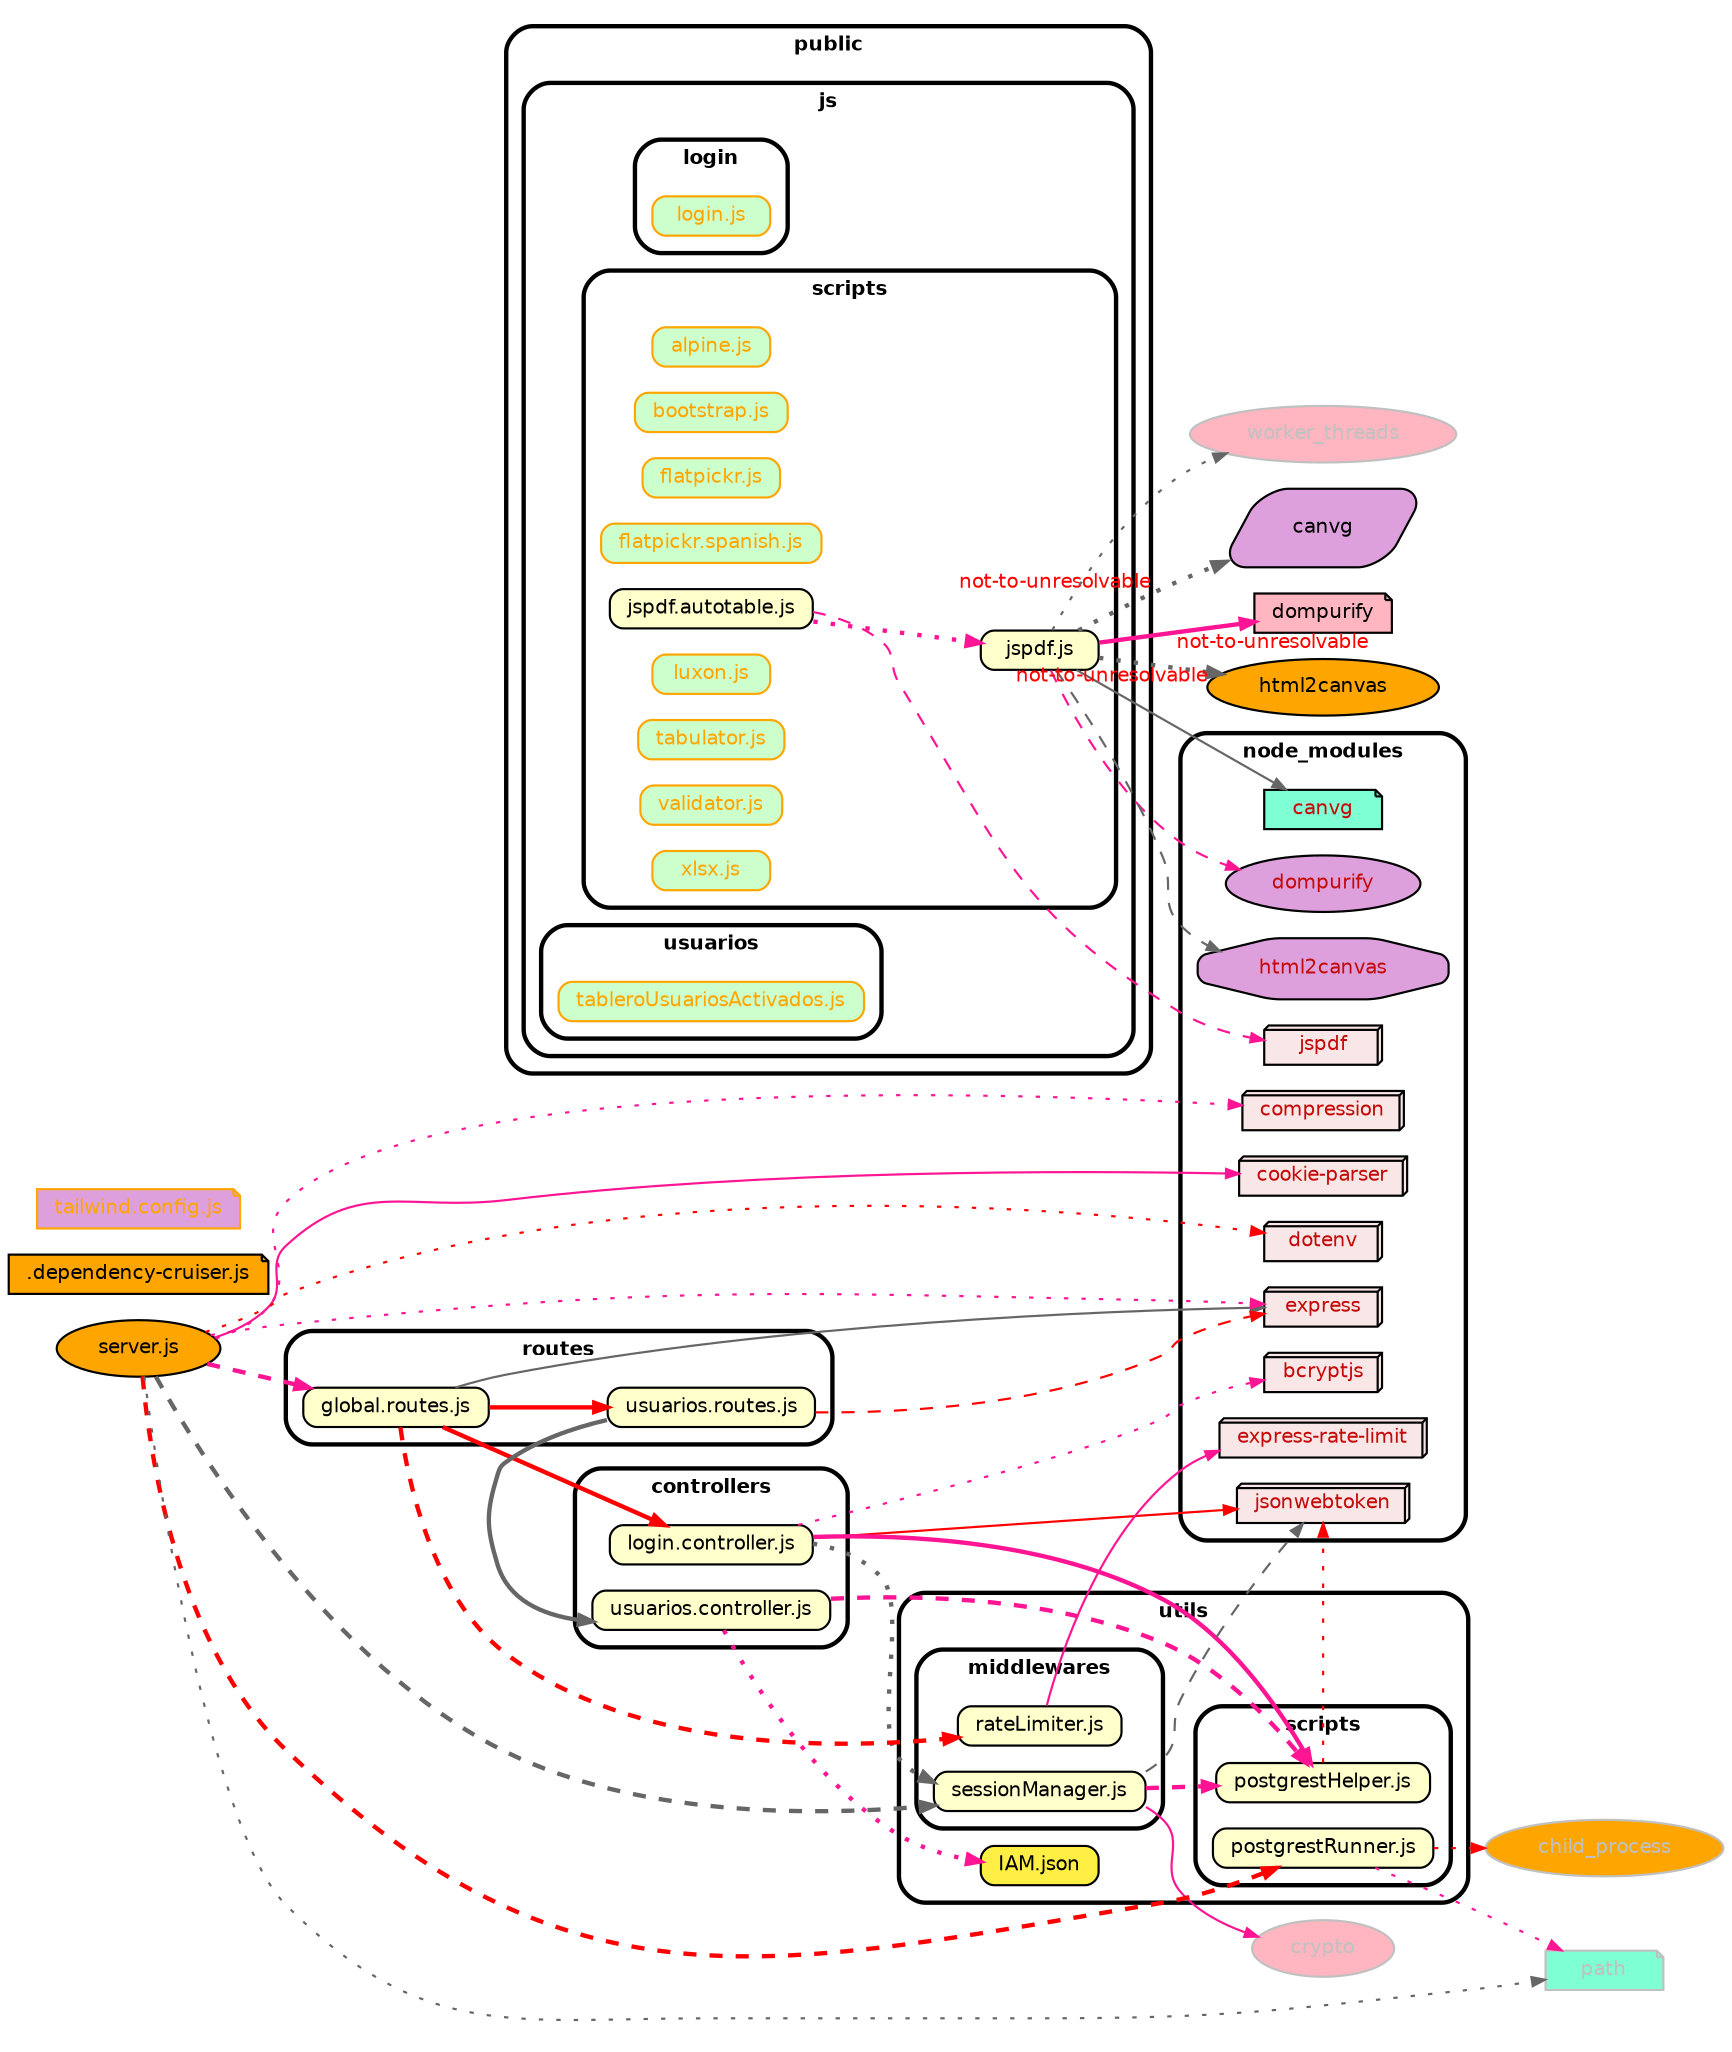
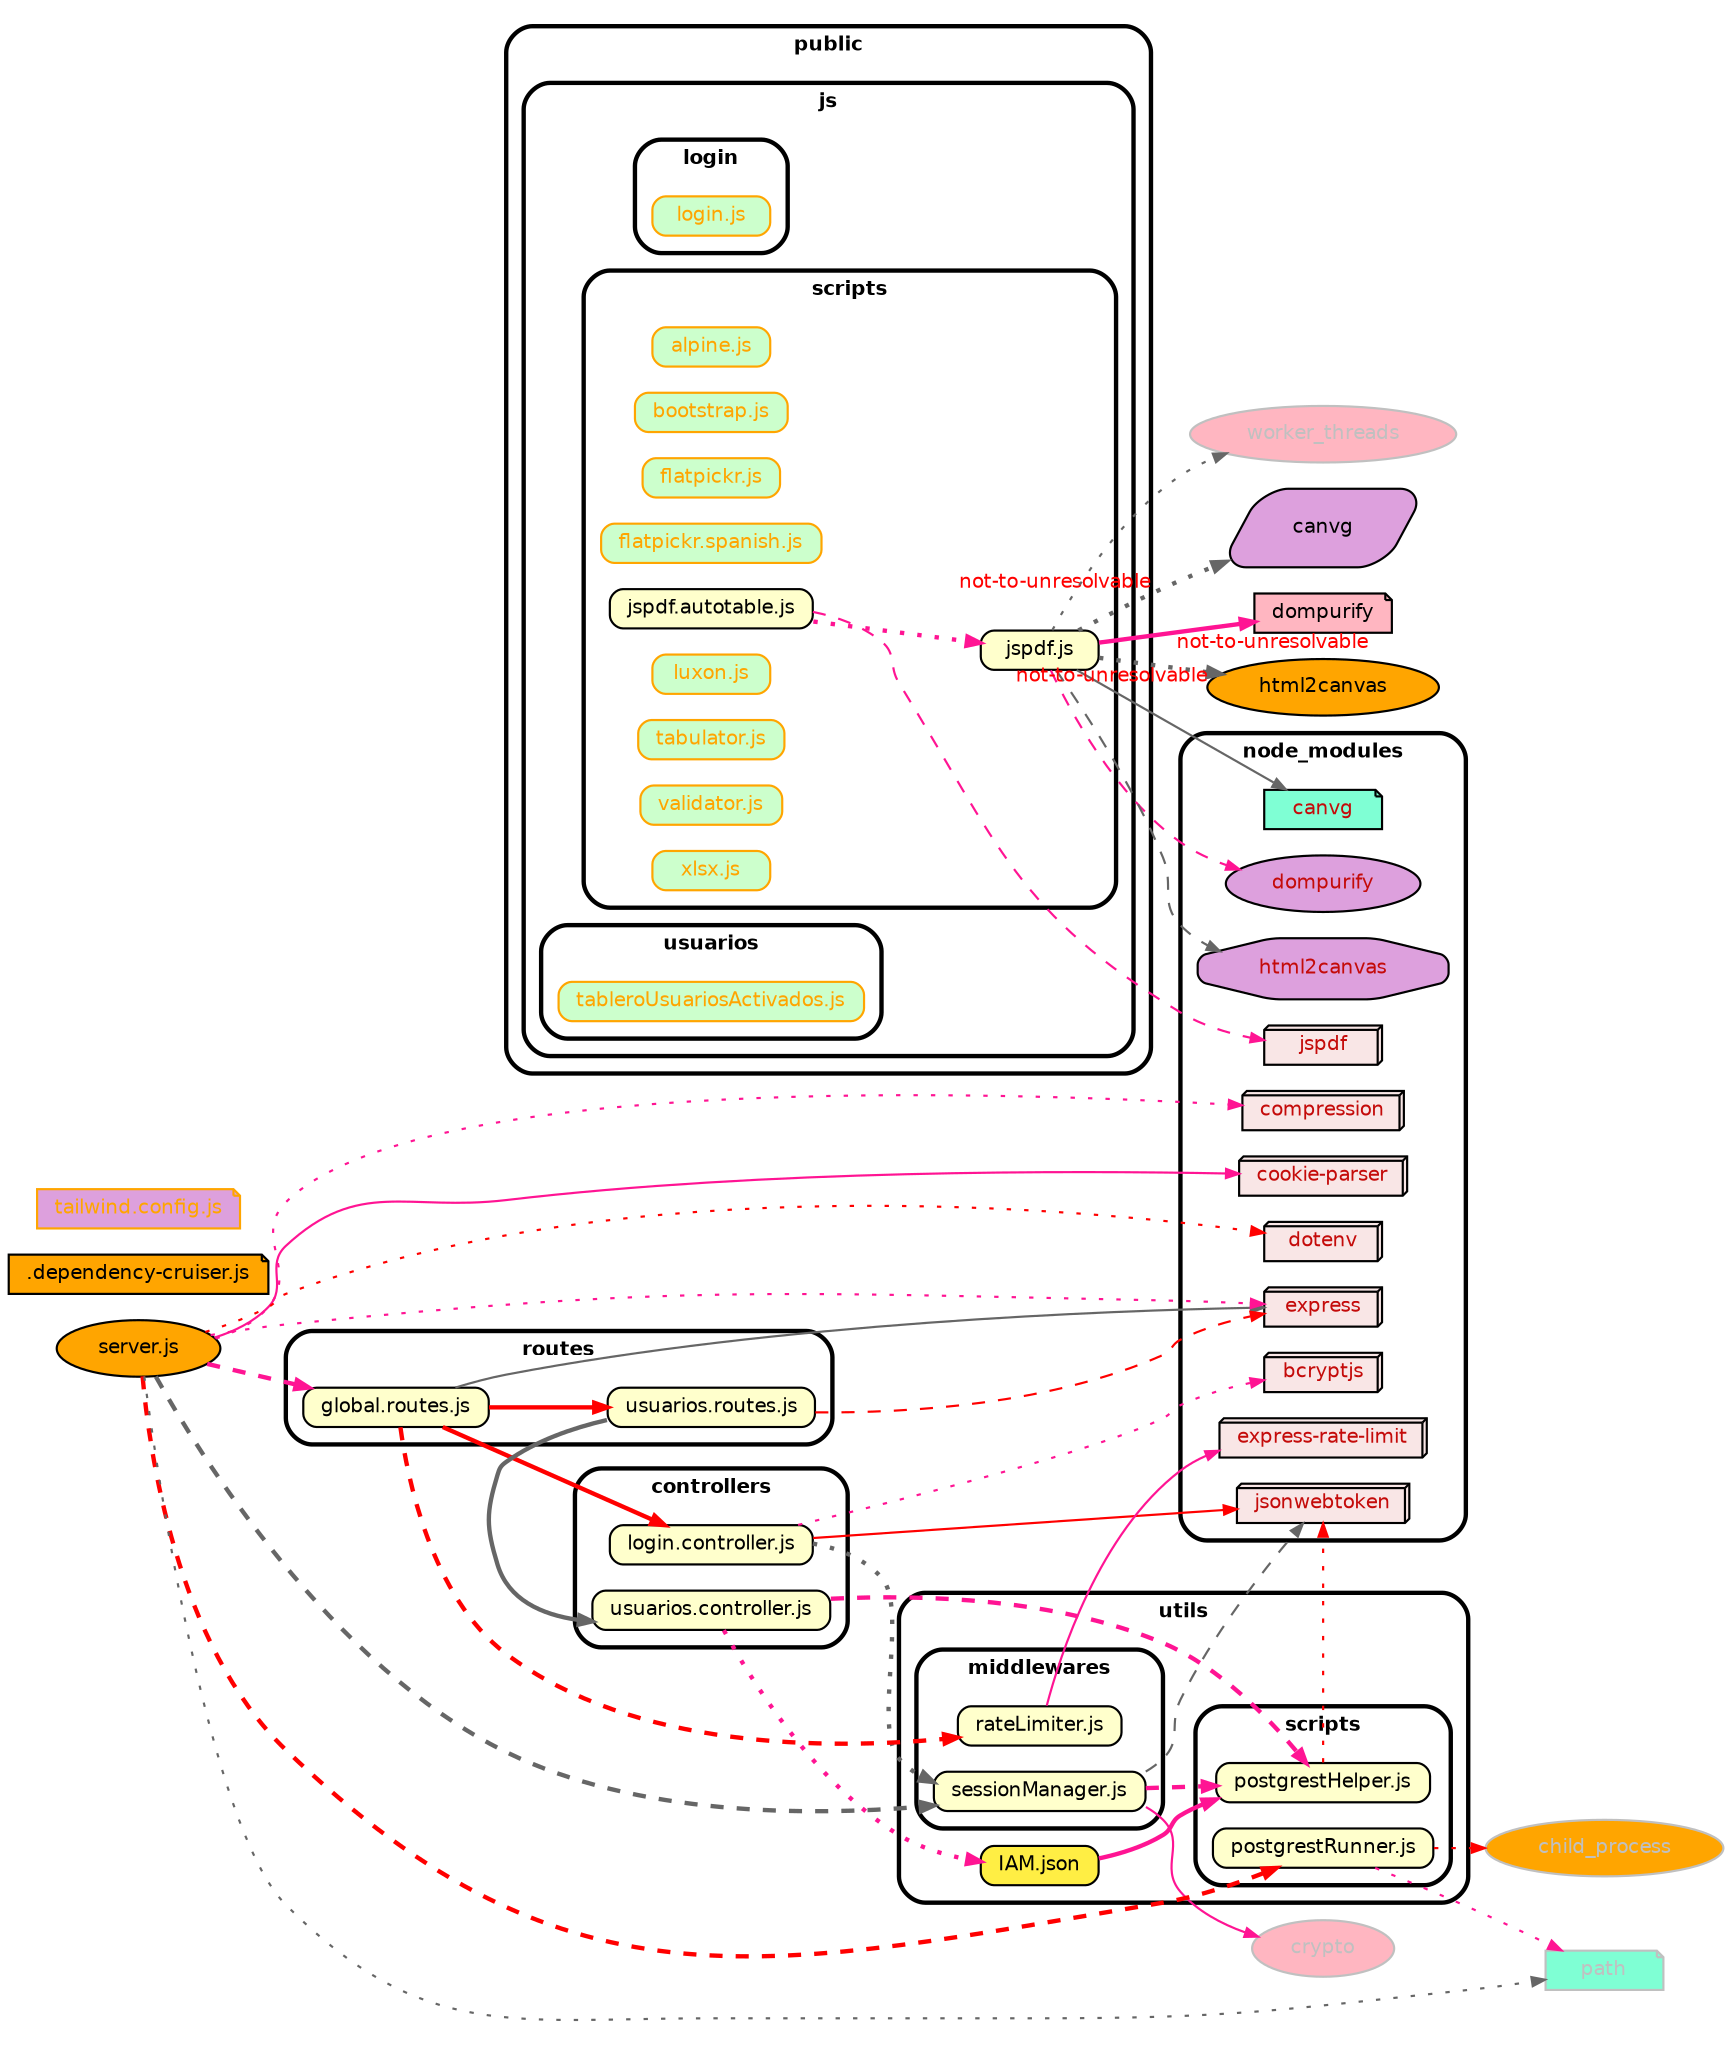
edge "login.controller.js" -> "postgrestHelper.js": now "IAM.json" -> "postgrestHelper.js"
